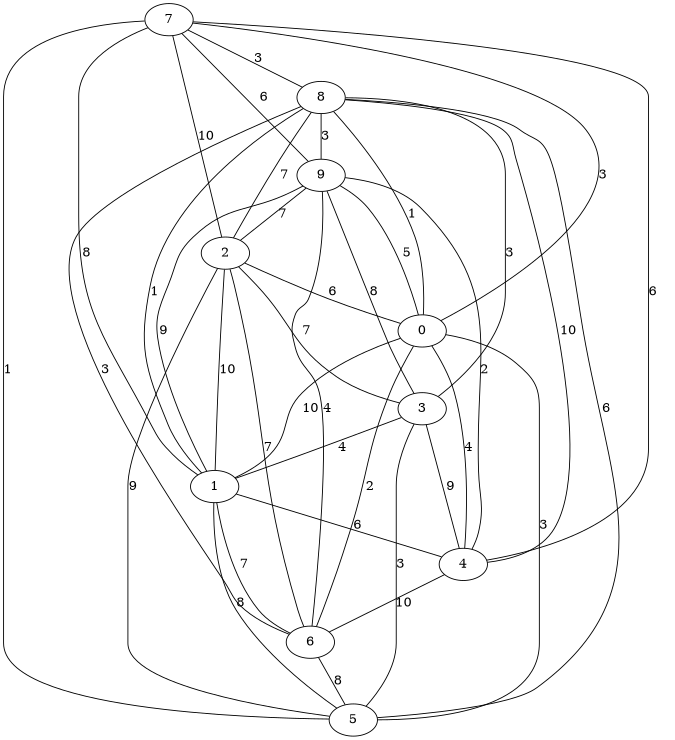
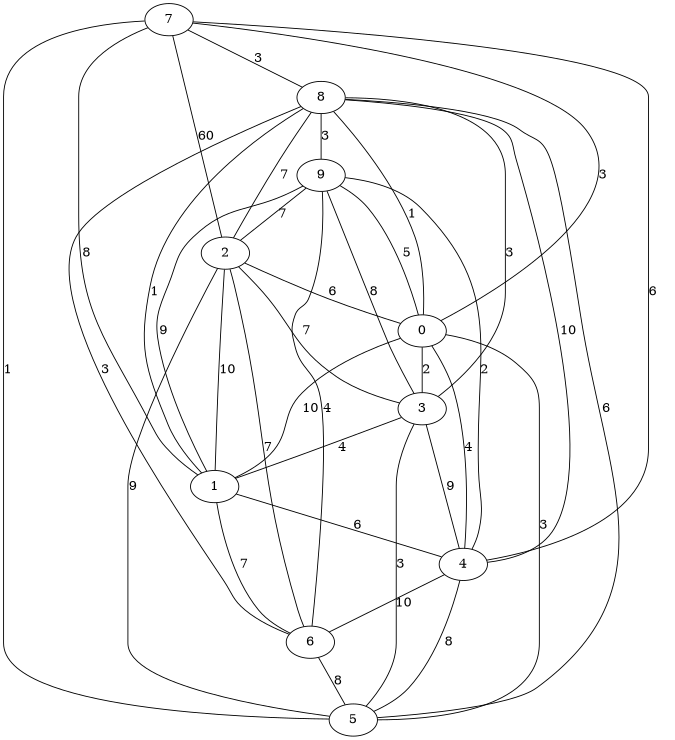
edge "7" -- "9": removed, label "6"
edge "7" -- "2": label "10" -> "60"
edge "0" -- "6": now "0" -- "3"
edge "1" -- "5": now "4" -- "5"
